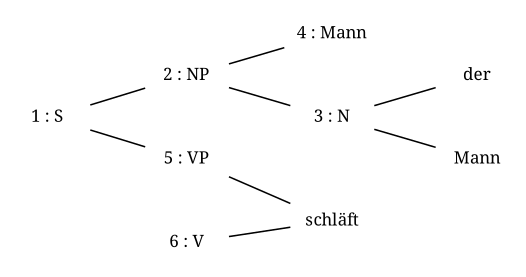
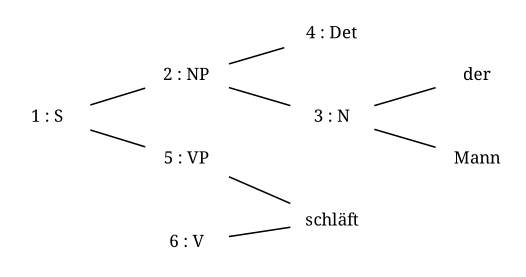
node "4 : Mann": label "4 : Mann" -> "4 : Det"
